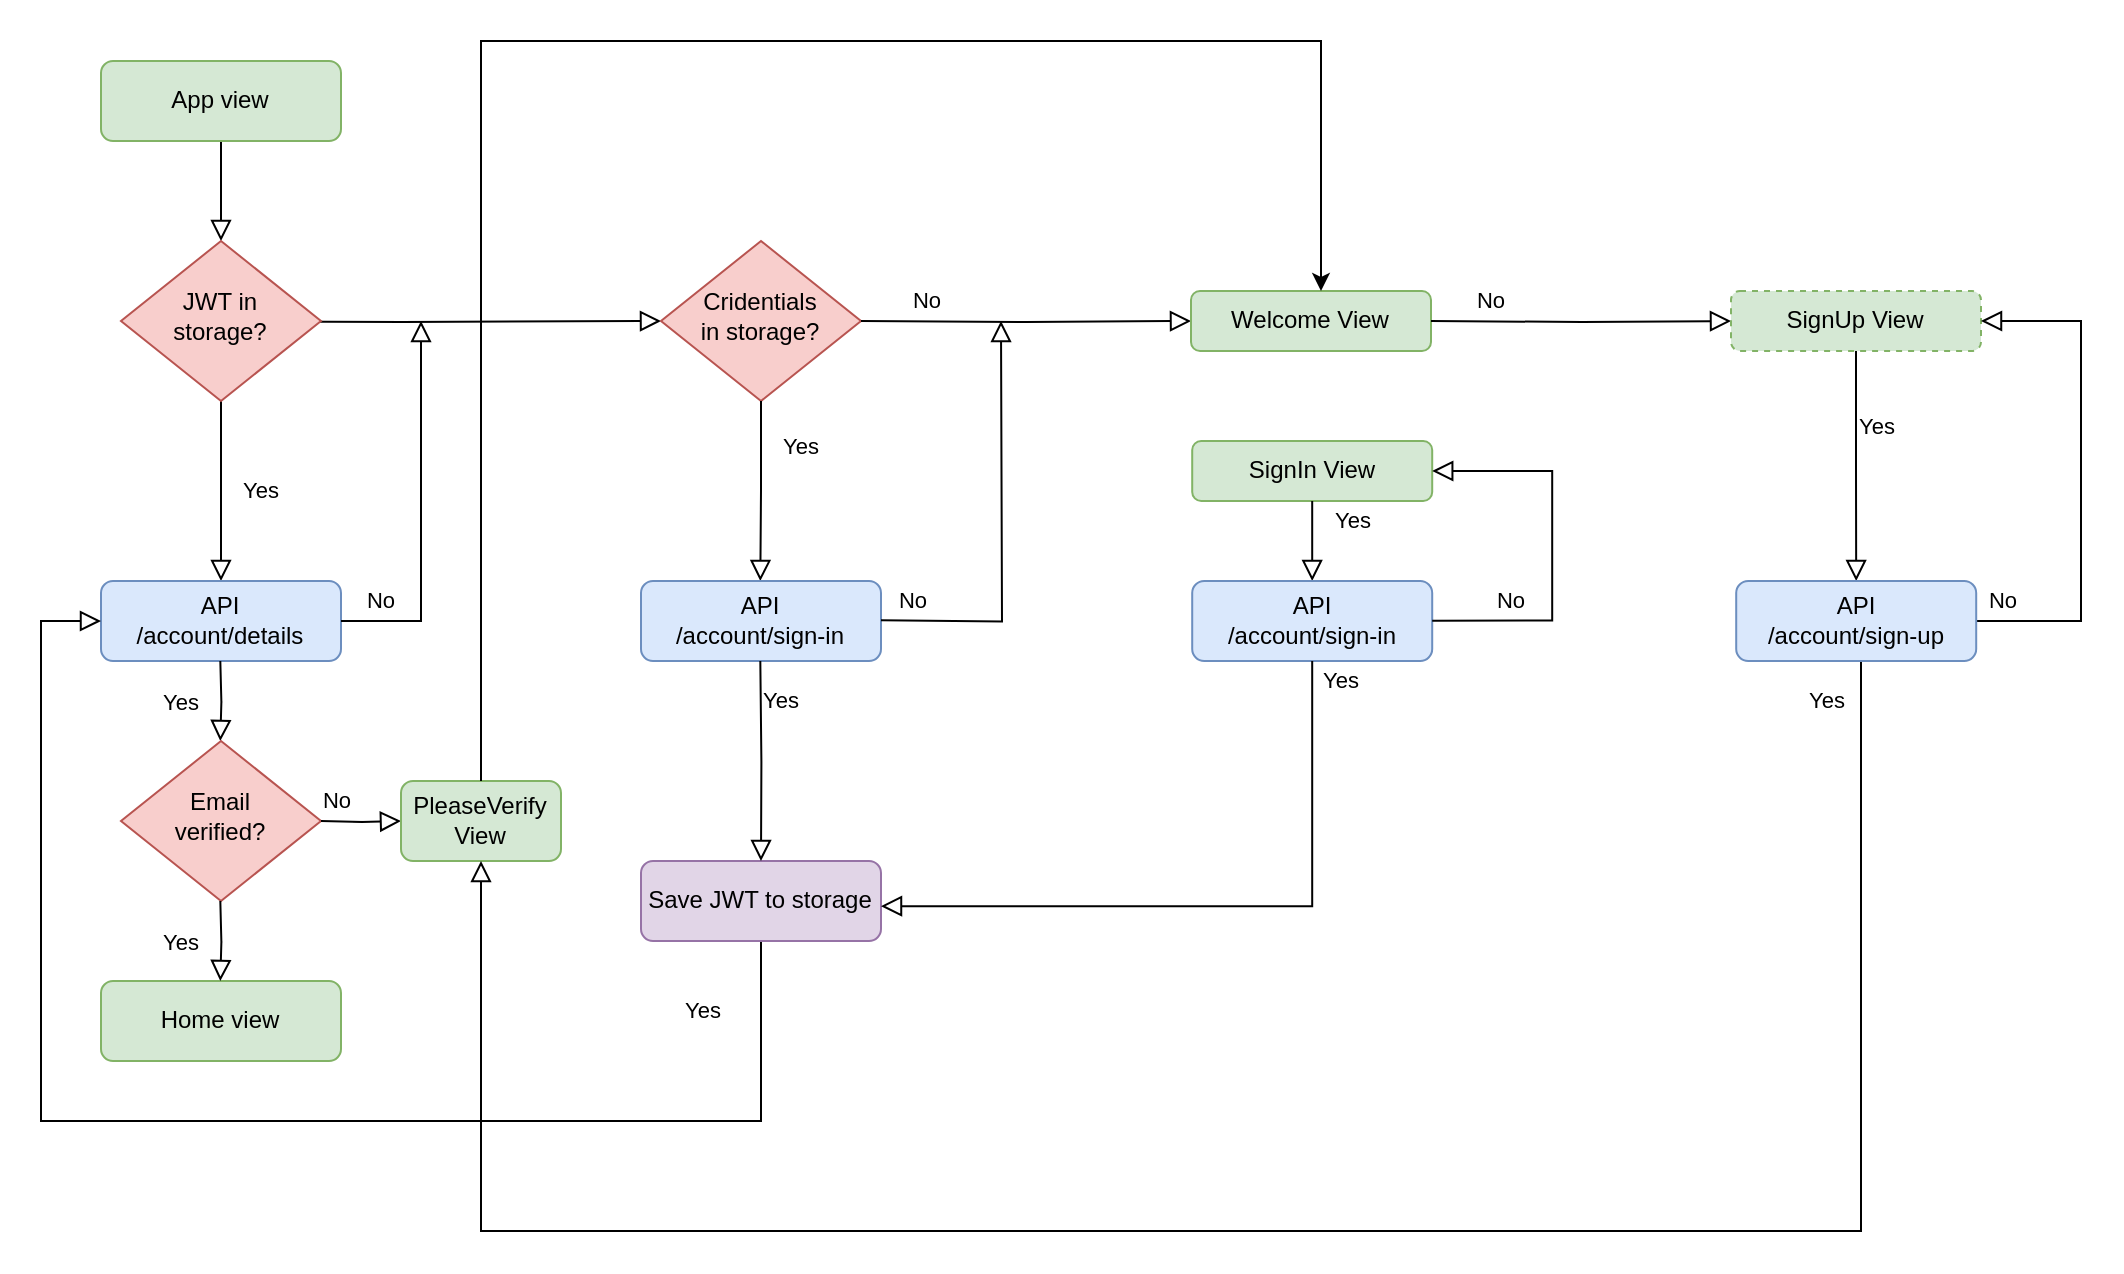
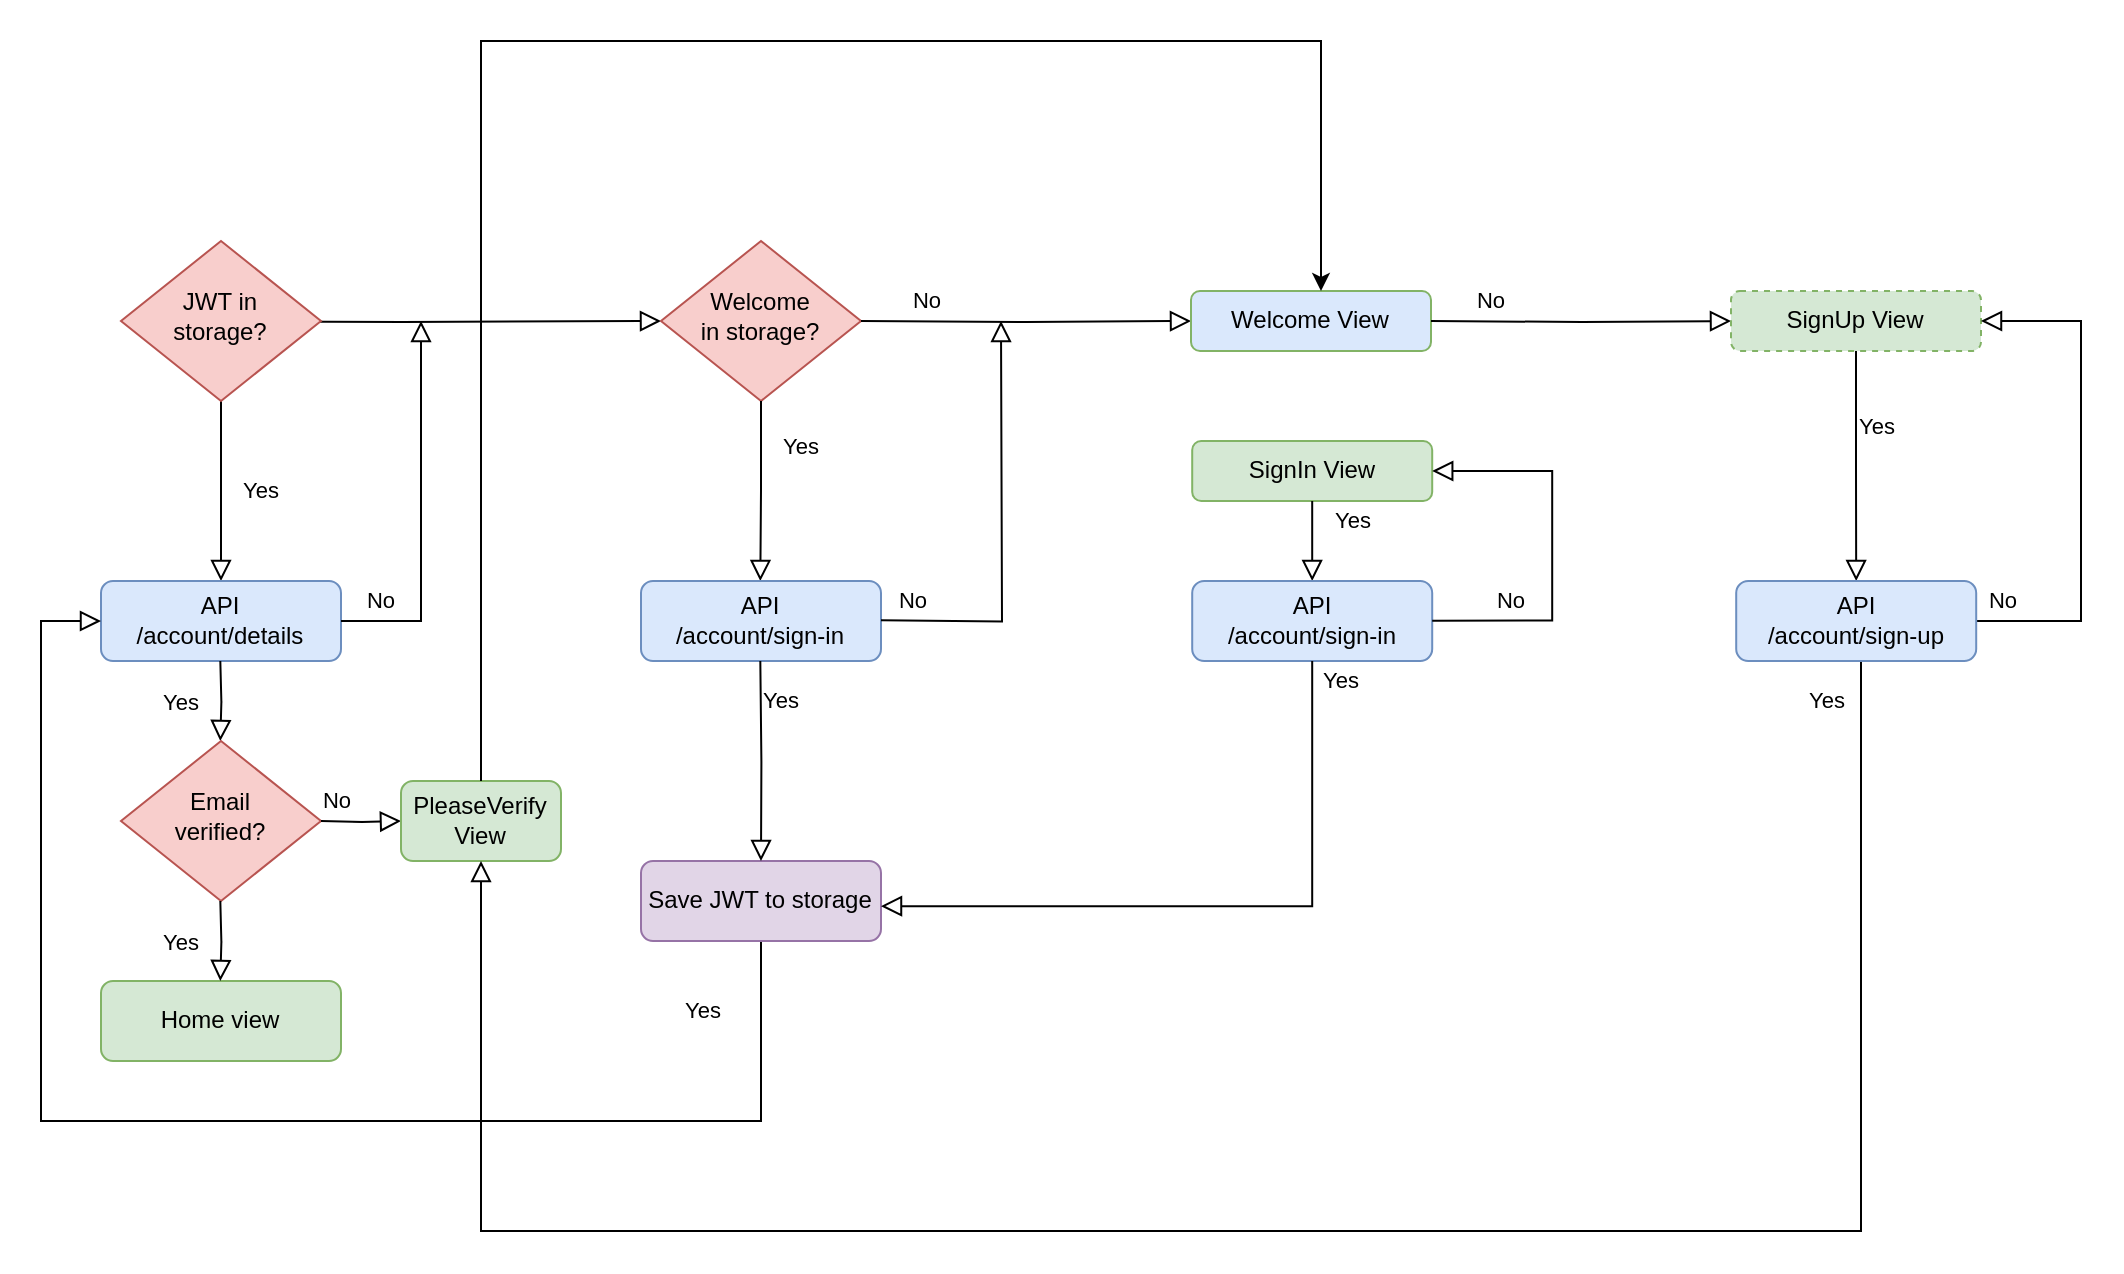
node "App view": removed
edge "App view" -> "JWT in storage?": removed
node "Cridentials in storage?": label "Cridentials in storage?" -> "Welcome in storage?"
node "Welcome View": fillcolor #d5e8d4 -> #dae8fc
